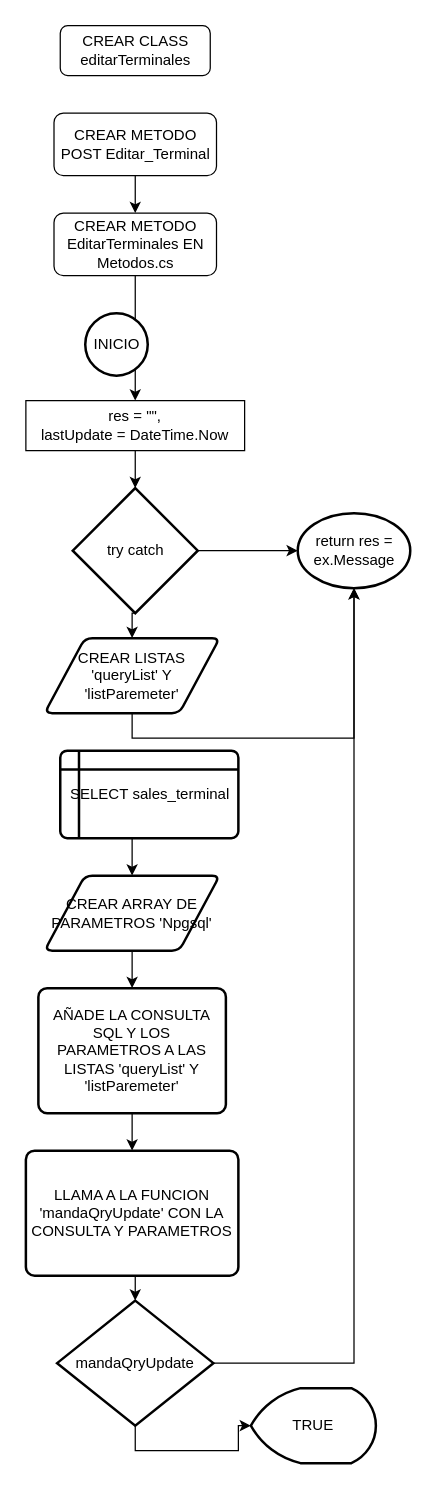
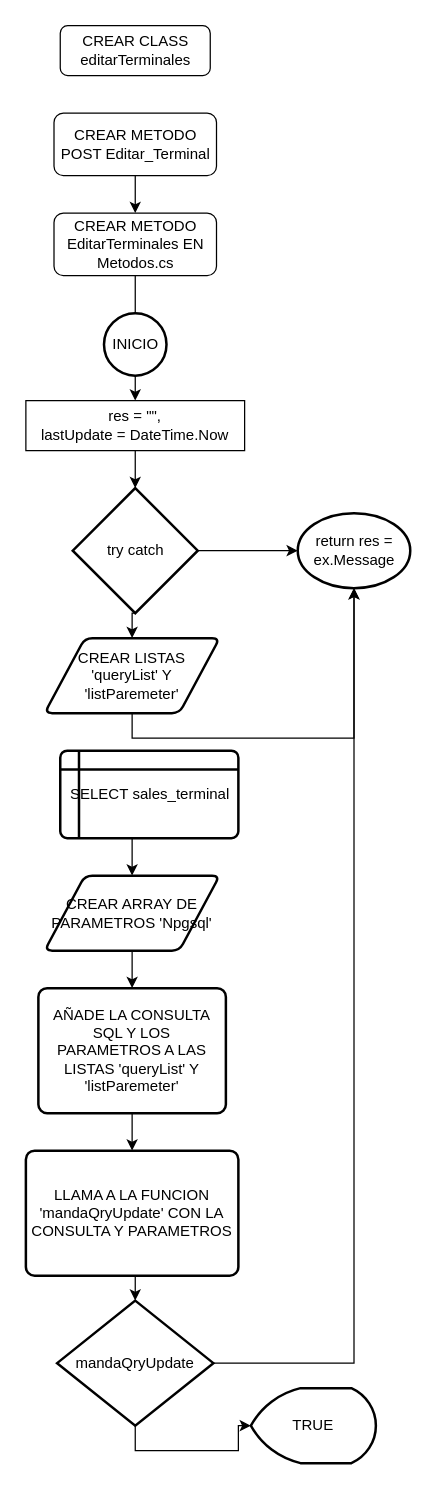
node "INICIO": moved (116, 344) -> (135, 344)
